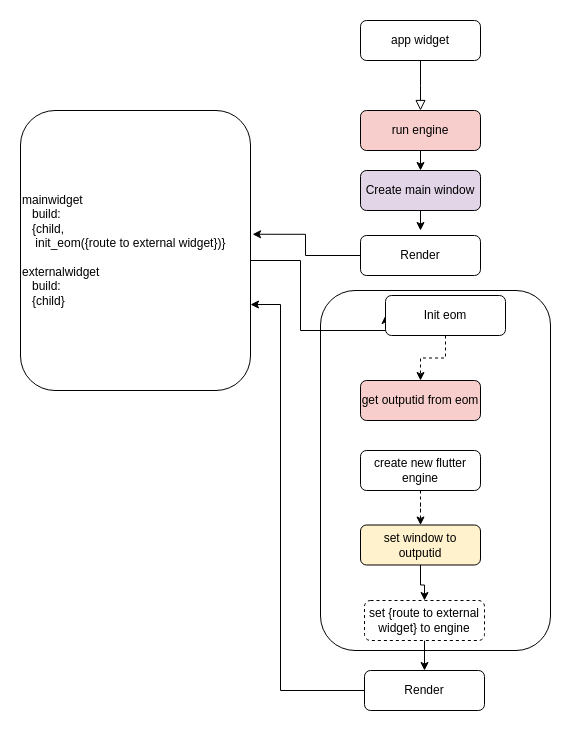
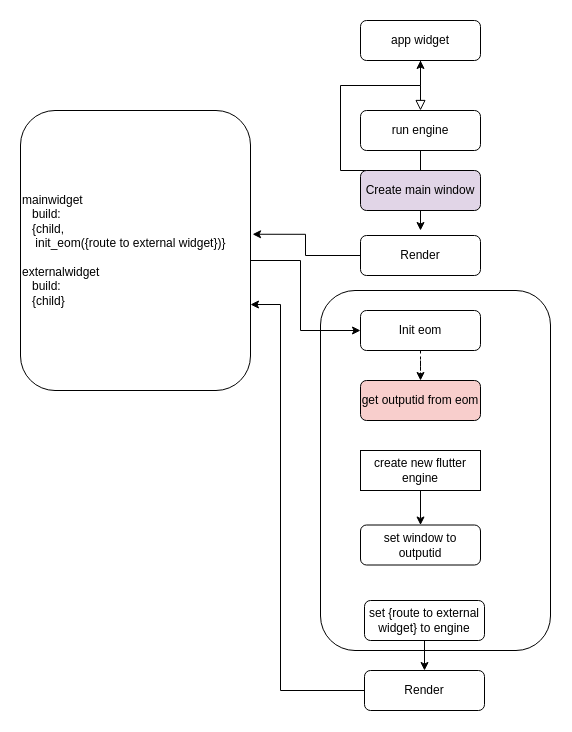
node "run engine": fillcolor #f8cecc -> #ffffff
edge "run engine" -> "Create main window": now "run engine" -> "app widget"
node "Init eom": moved (446, 316) -> (421, 331)
node "create new flutter engine": shape rounded rectangle -> rectangle
edge "create new flutter engine" -> "set window to outputid": style dashed -> solid
node "set window to outputid": fillcolor #fff2cc -> #ffffff
edge "set window to outputid" -> "set {route to external widget} to engine": removed
node "set {route to external widget} to engine": style dashed -> solid
